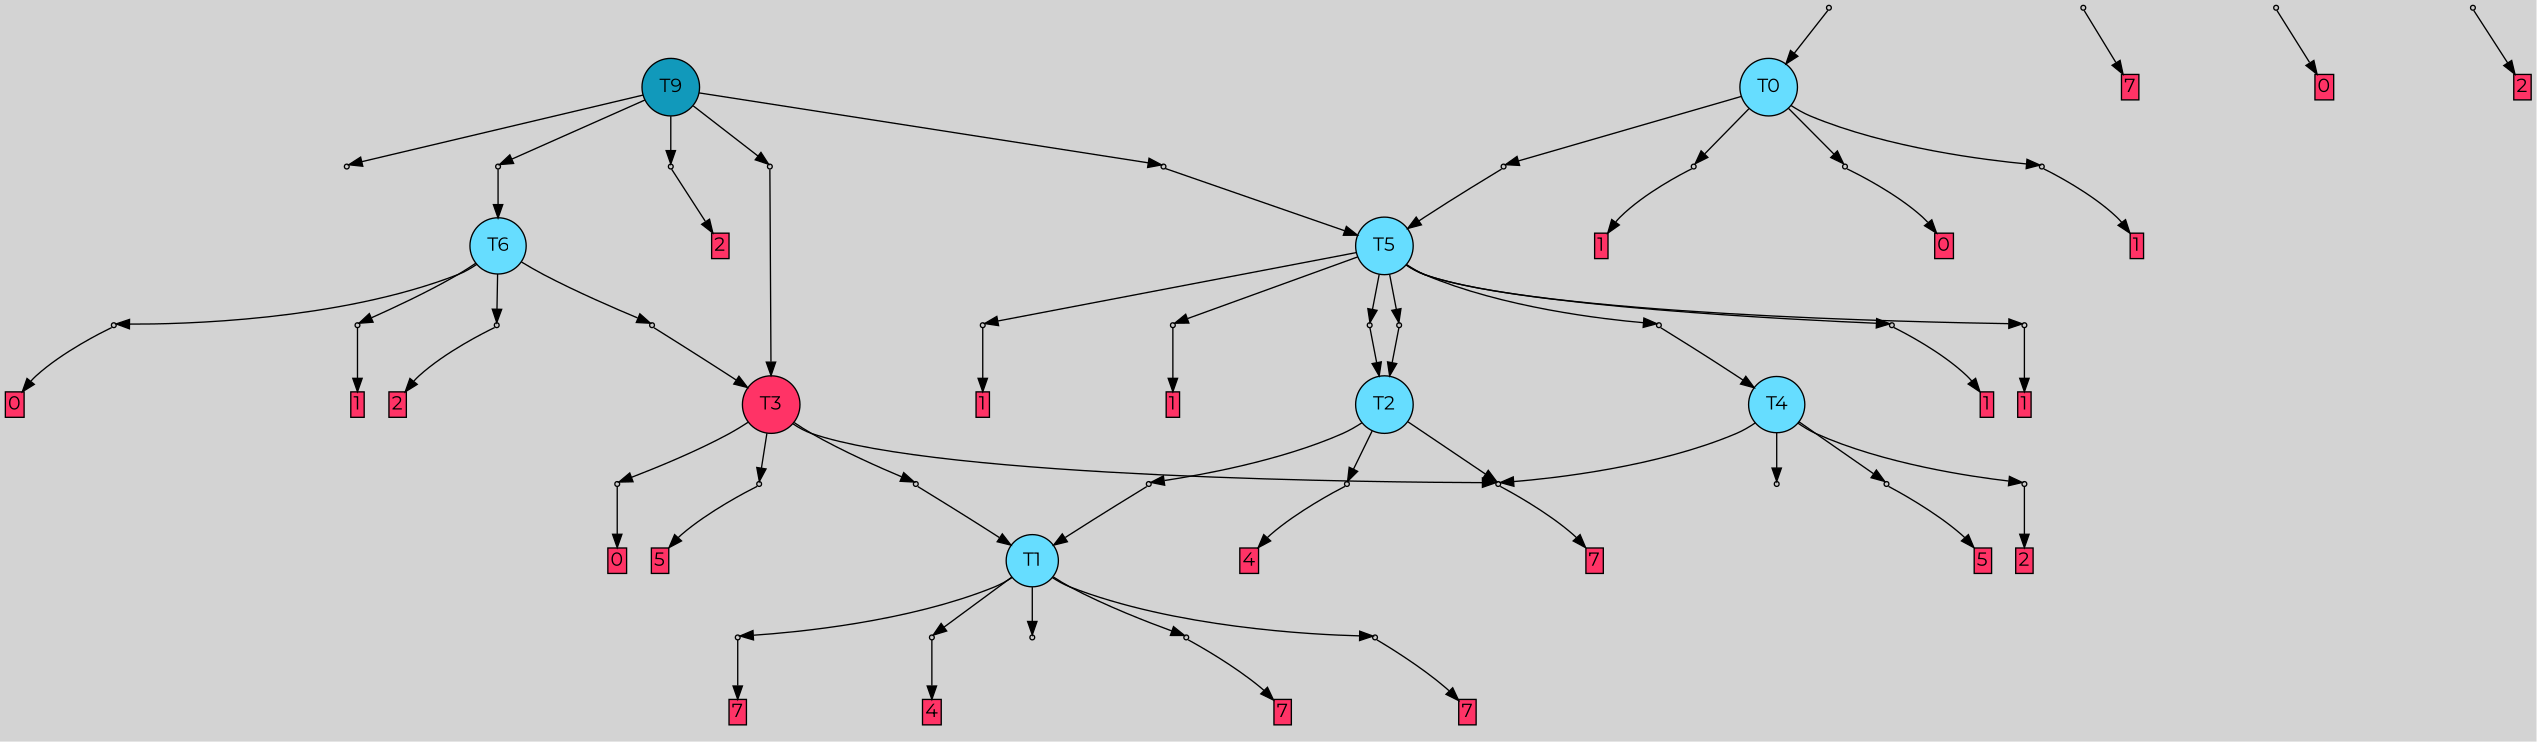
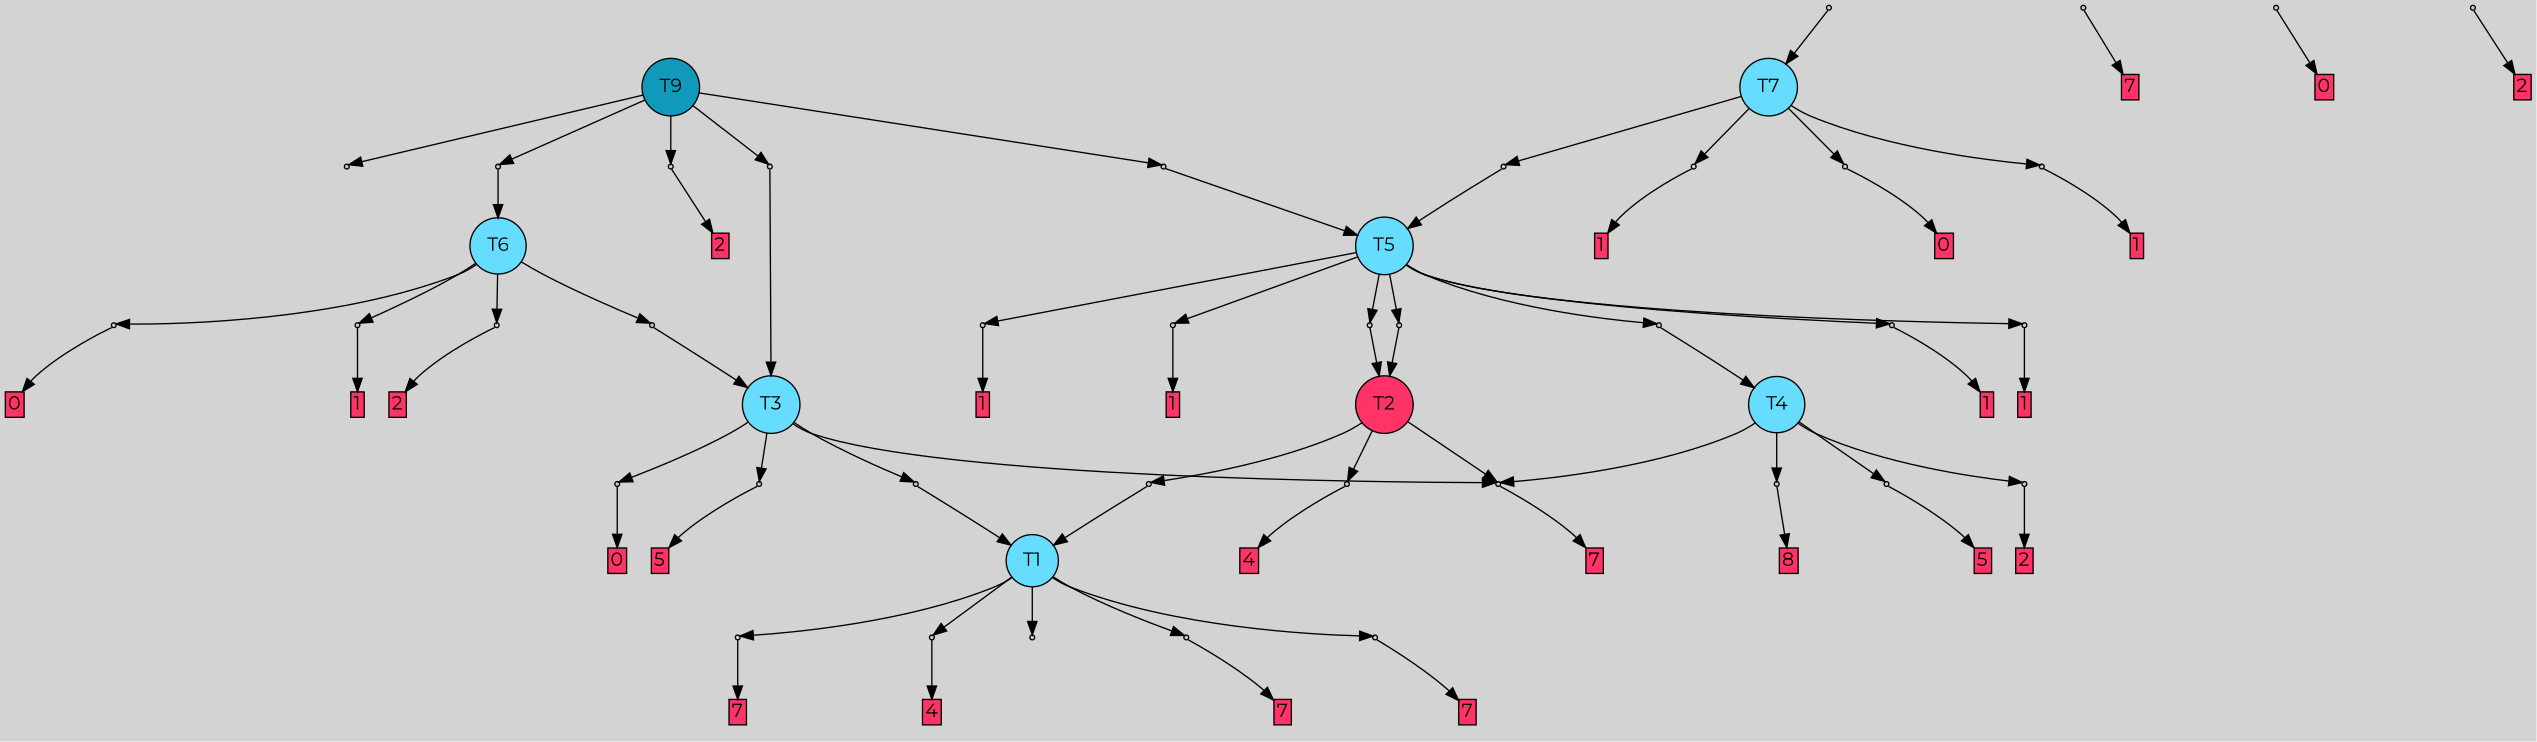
node "T0": label "T0" -> "T7"
node "T3": fillcolor #ff3366 -> #66ddff
node "T2": fillcolor #66ddff -> #ff3366
node "8": added
